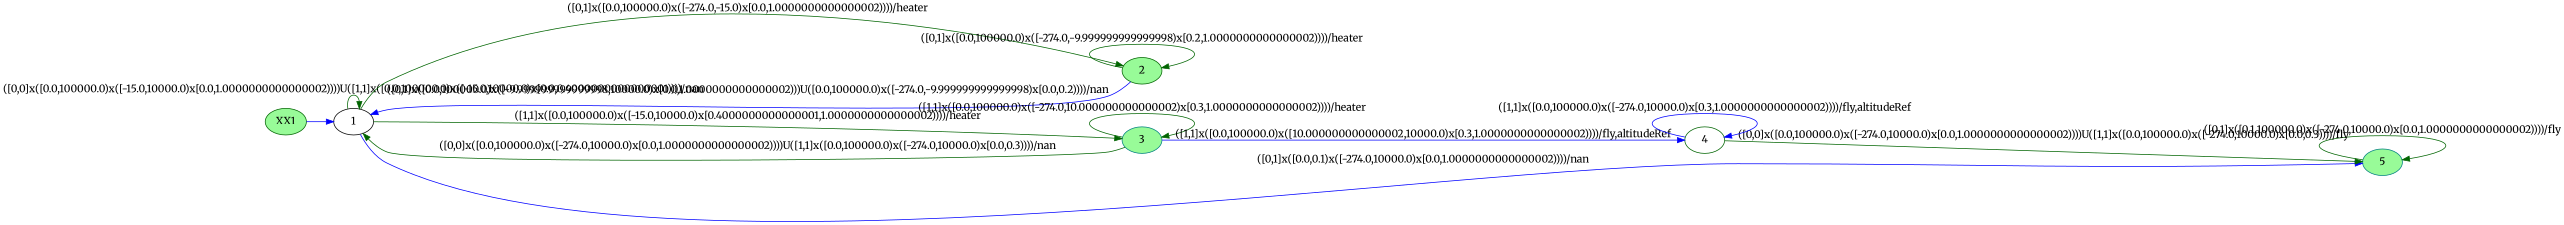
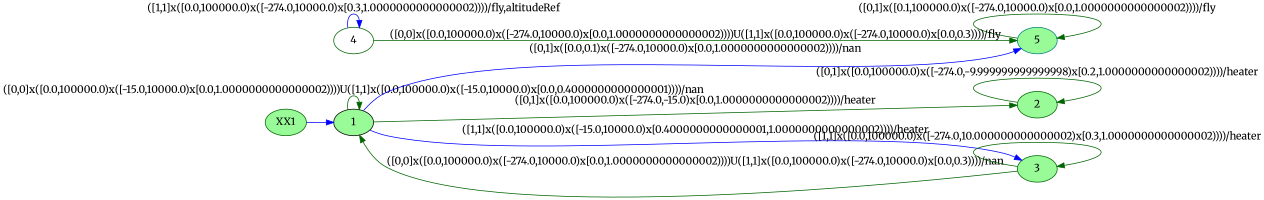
edge "2" -> "1": removed, label "([0,1]x([0.0,100000.0)x([-9.999999999999998,10000.0)x[0.0,1.0000000000000002)))U([0.0,100000.0)x([-274.0,-9.999999999999998)x[0.0,0.2))))/nan"
node "1": fillcolor white -> palegreen
edge "1" -> "3": color darkgreen -> blue
node "3": color teal -> darkgreen
edge "3" -> "4": removed, label "([1,1]x([0.0,100000.0)x([10.000000000000002,10000.0)x[0.3,1.0000000000000002))))/fly,altitudeRef"
